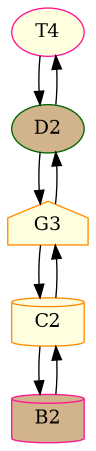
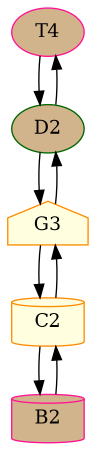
node "T4": fillcolor lightyellow -> tan
